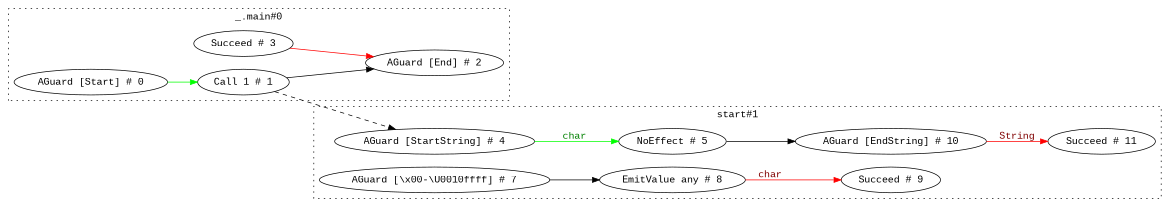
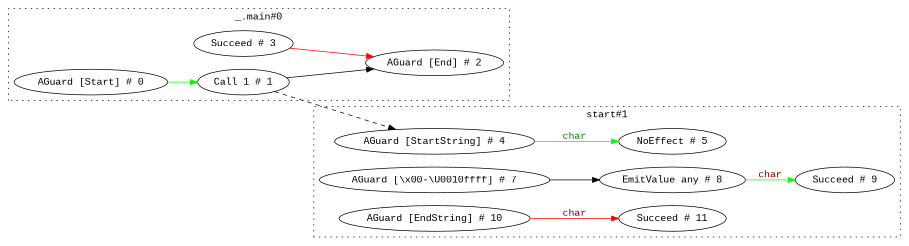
edge "AGuard [EndString] # 10" -> "Succeed # 11": label "String" -> "char"
edge "NoEffect # 5" -> "AGuard [EndString] # 10": removed
edge "EmitValue any # 8" -> "Succeed # 9": color #ff0000 -> #00ff00
